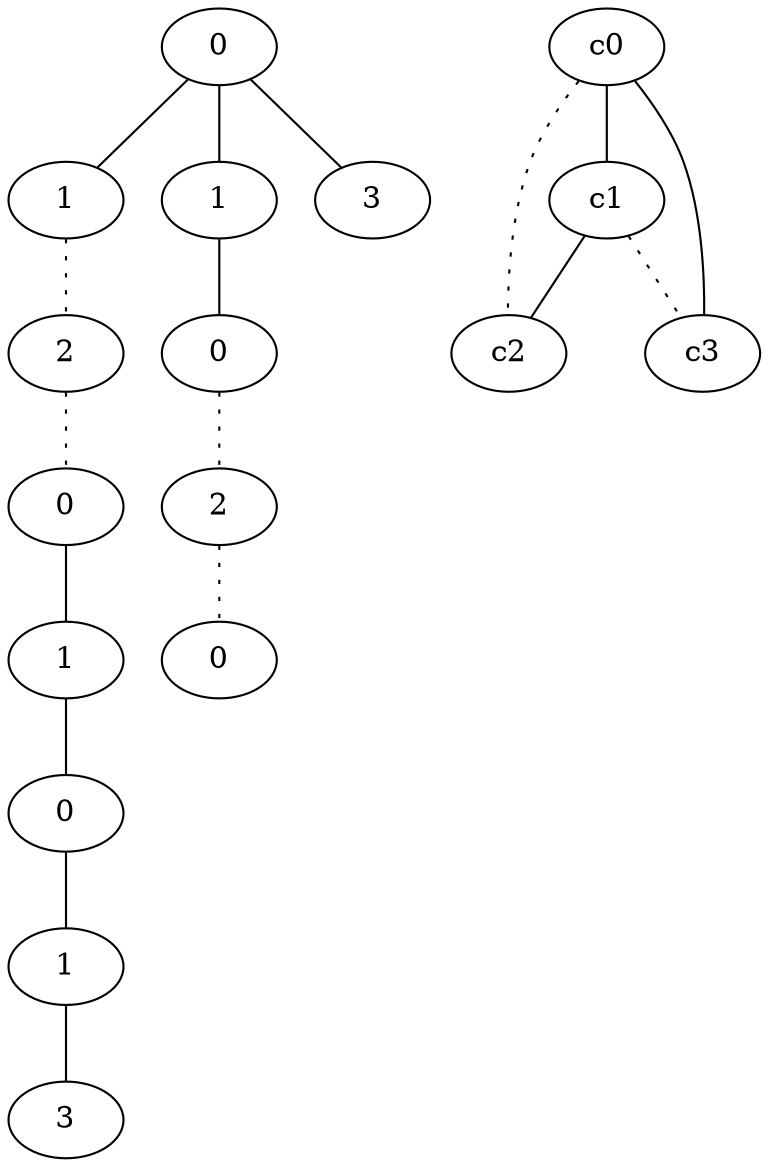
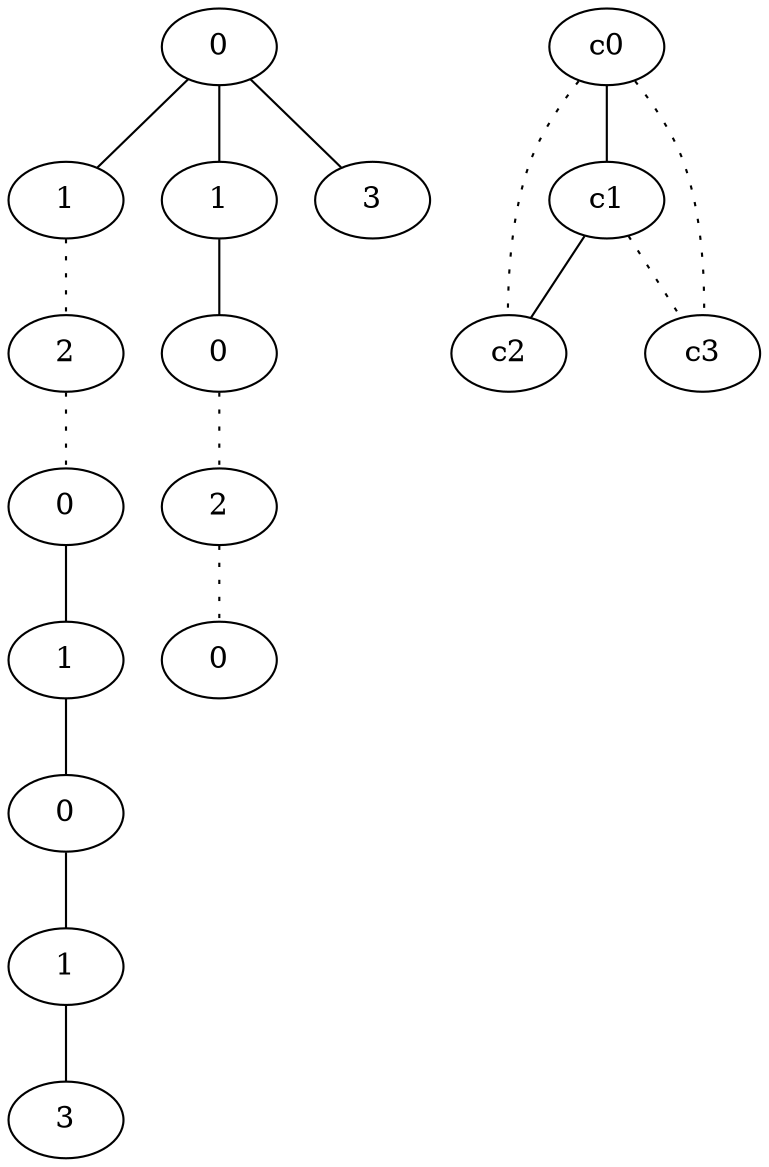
edge "c0" -- "c3": style solid -> dotted
